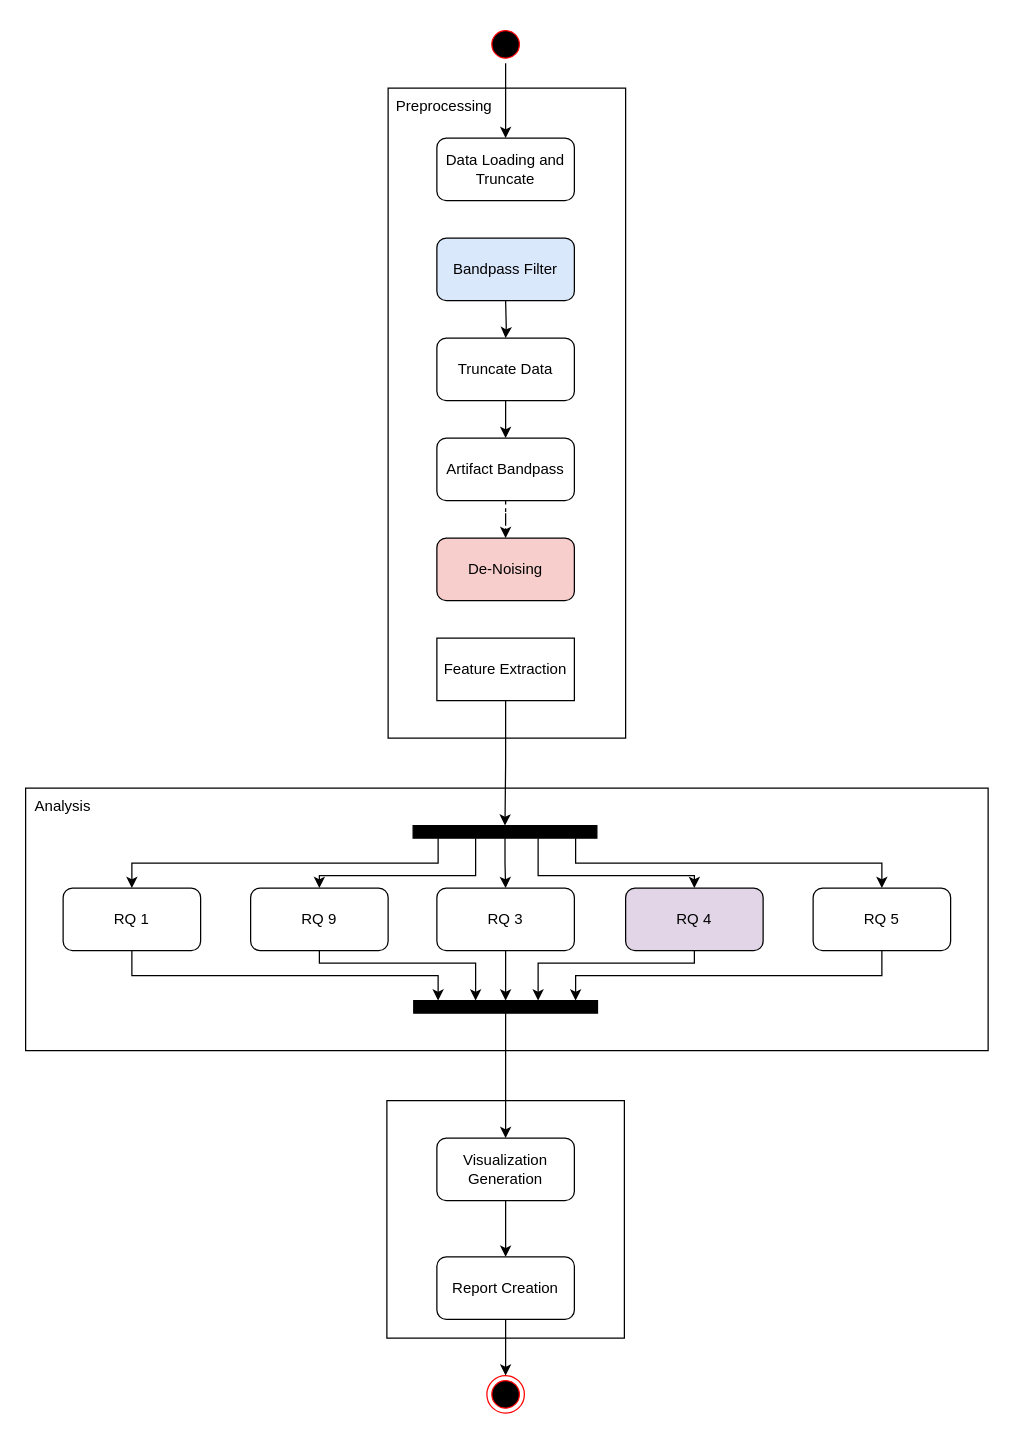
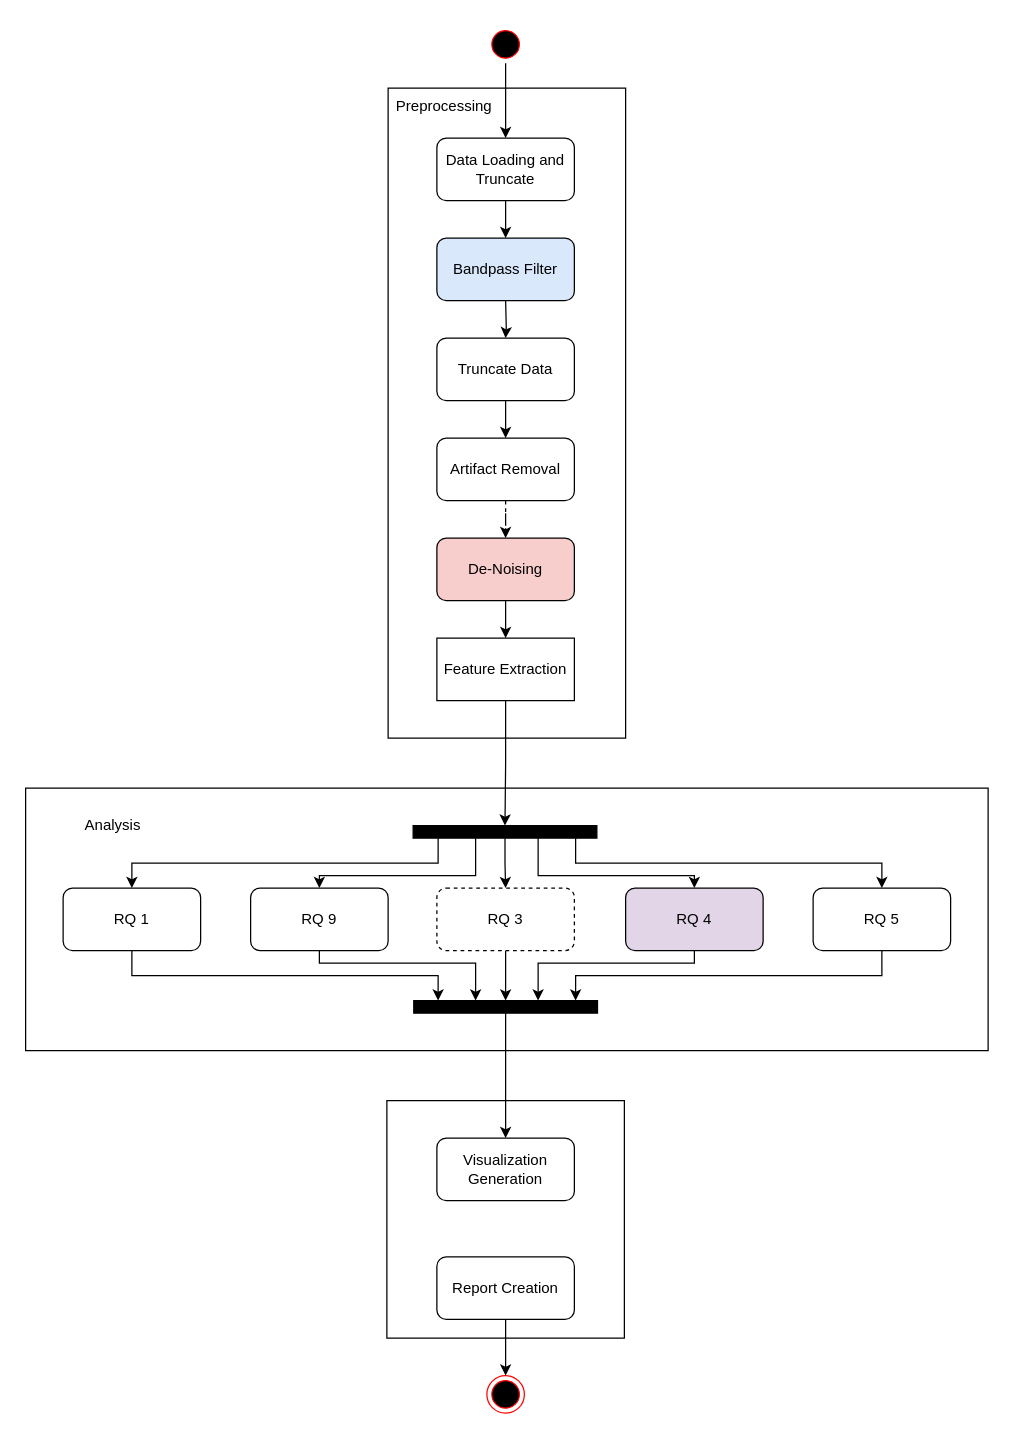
edge "Data Loading and Truncate" -> "Bandpass Filter": added
node "Artifact Bandpass": label "Artifact Bandpass" -> "Artifact Removal"
edge "De-Noising" -> "Feature Extraction": added
node "Analysis": moved (63, 807) -> (113, 826)
node "RQ 3": style solid -> dashed
edge "Visualization Generation" -> "Report Creation": removed
